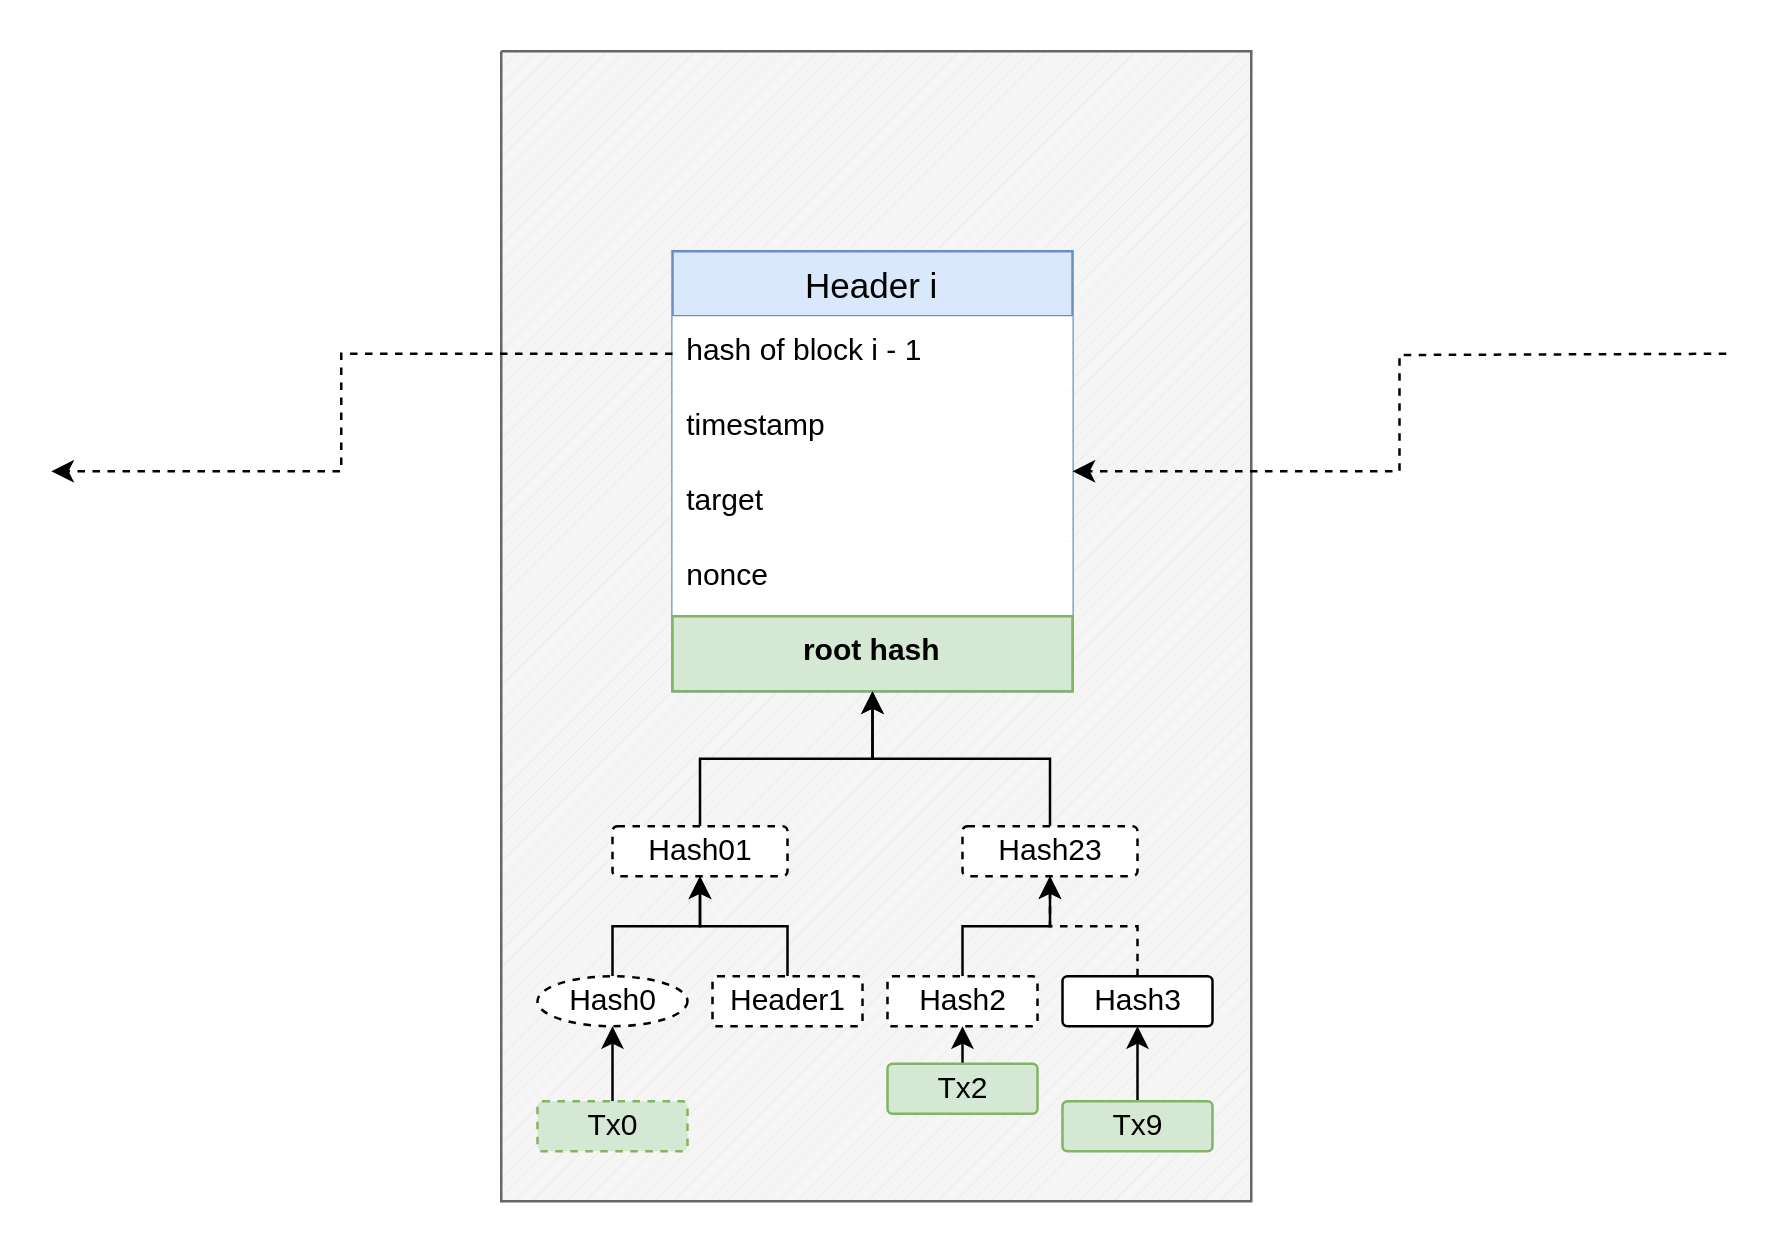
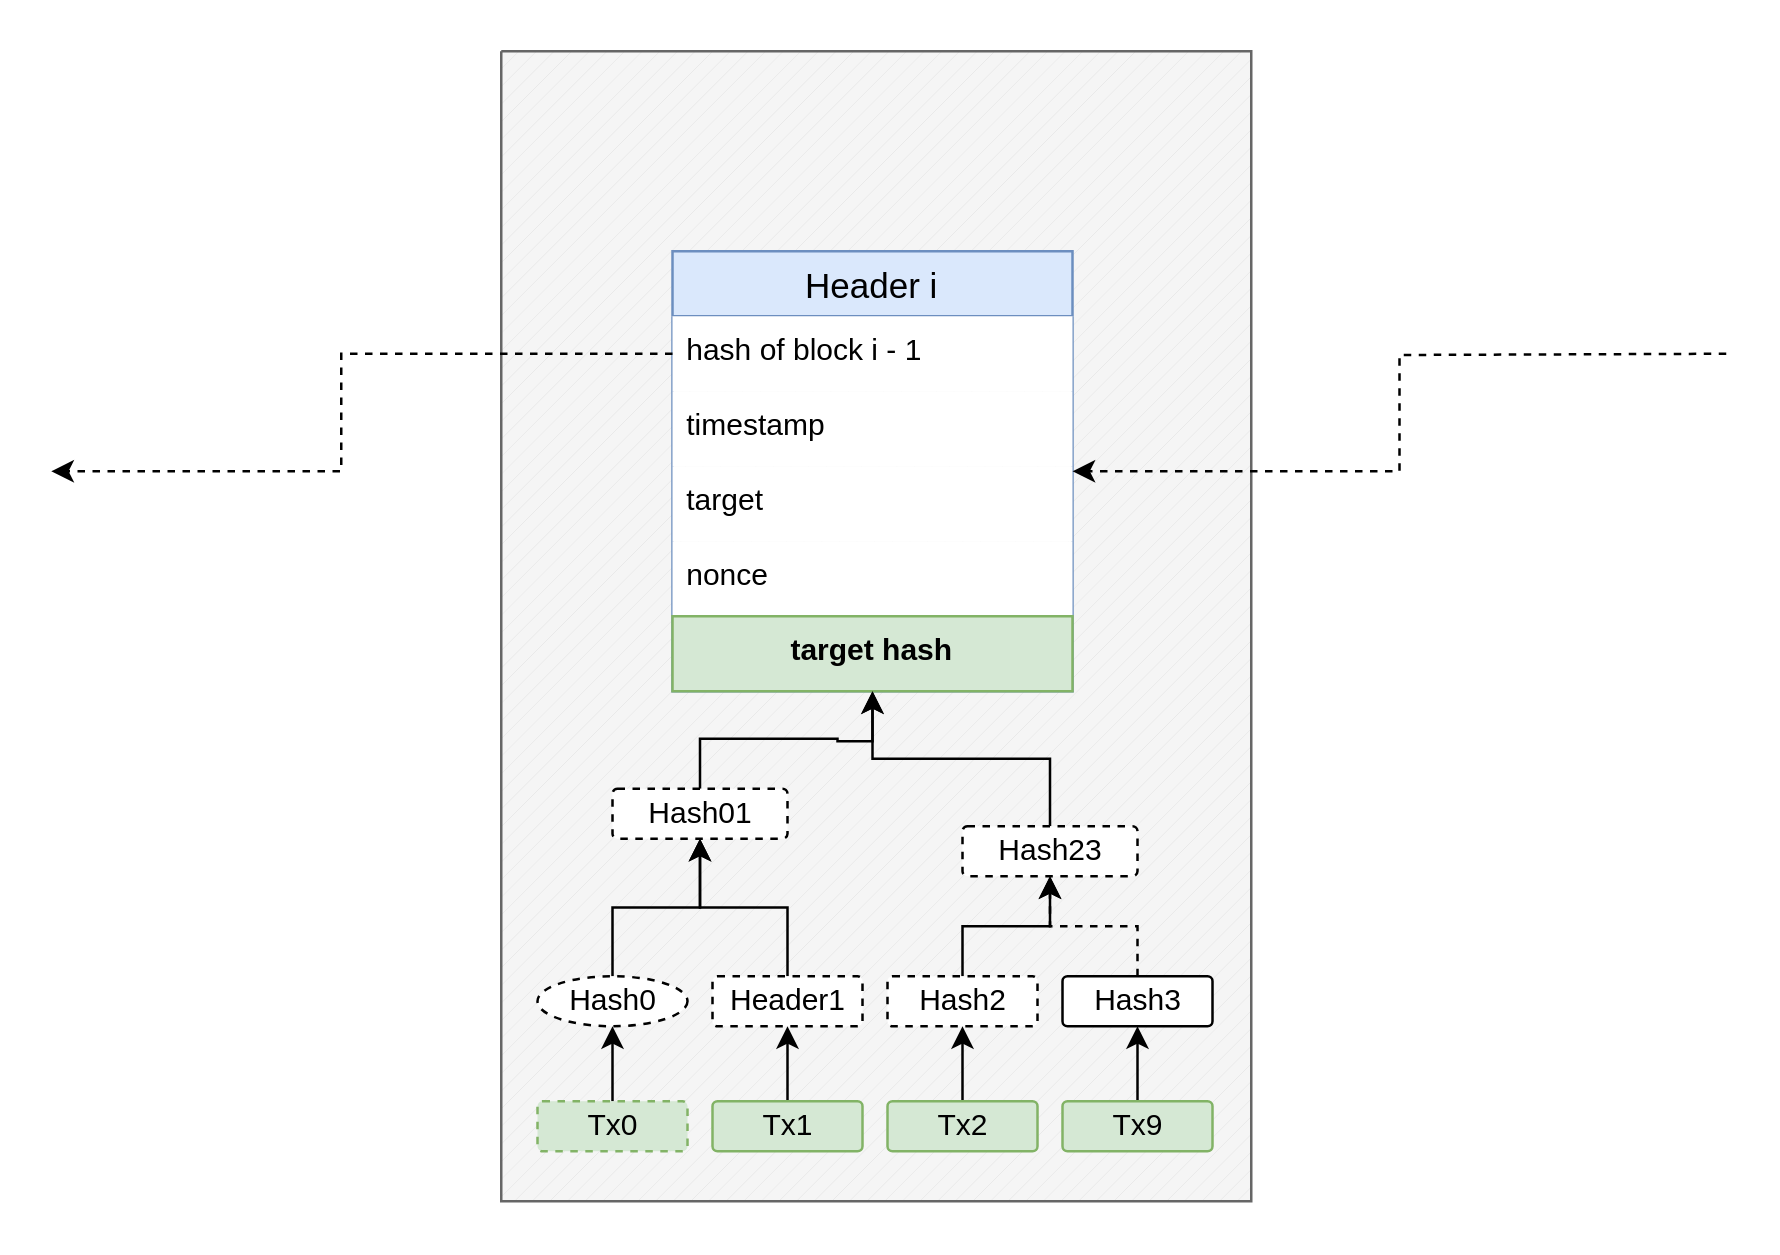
node "root hash": label "root hash" -> "target hash"
node "Hash01": moved (700, 851) -> (700, 814)
node "Tx2": moved (963, 1089) -> (963, 1126)
edge "Tx1" -> "Header1": added
node "Tx1": added
